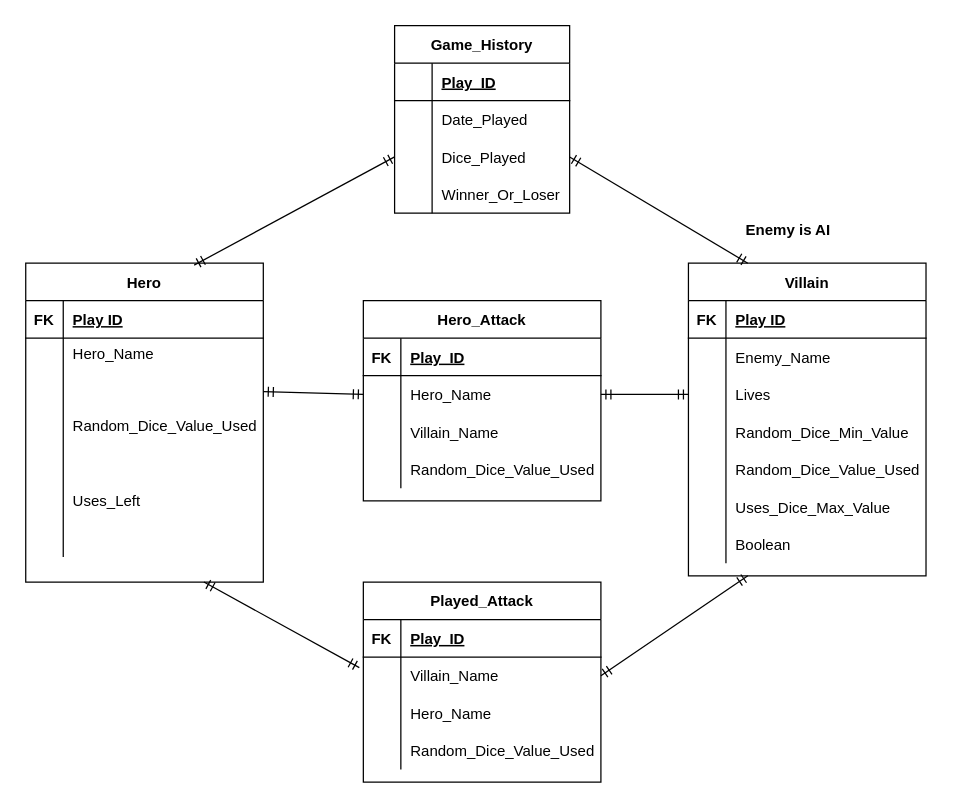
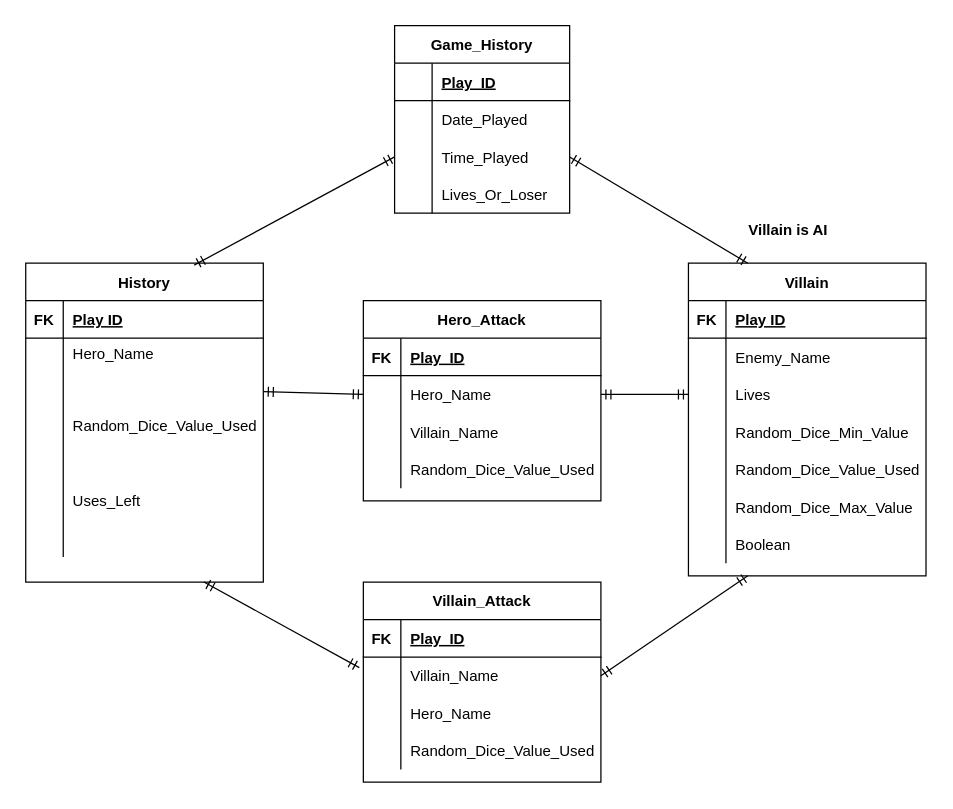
node "Dice_Played": label "Dice_Played" -> "Time_Played"
node "Winner_Or_Loser": label "Winner_Or_Loser" -> "Lives_Or_Loser"
node "Enemy is AI": label "Enemy is AI" -> "Villain is AI"
node "Hero": label "Hero" -> "History"
node "Uses_Dice_Max_Value": label "Uses_Dice_Max_Value" -> "Random_Dice_Max_Value"
node "Played_Attack": label "Played_Attack" -> "Villain_Attack"
